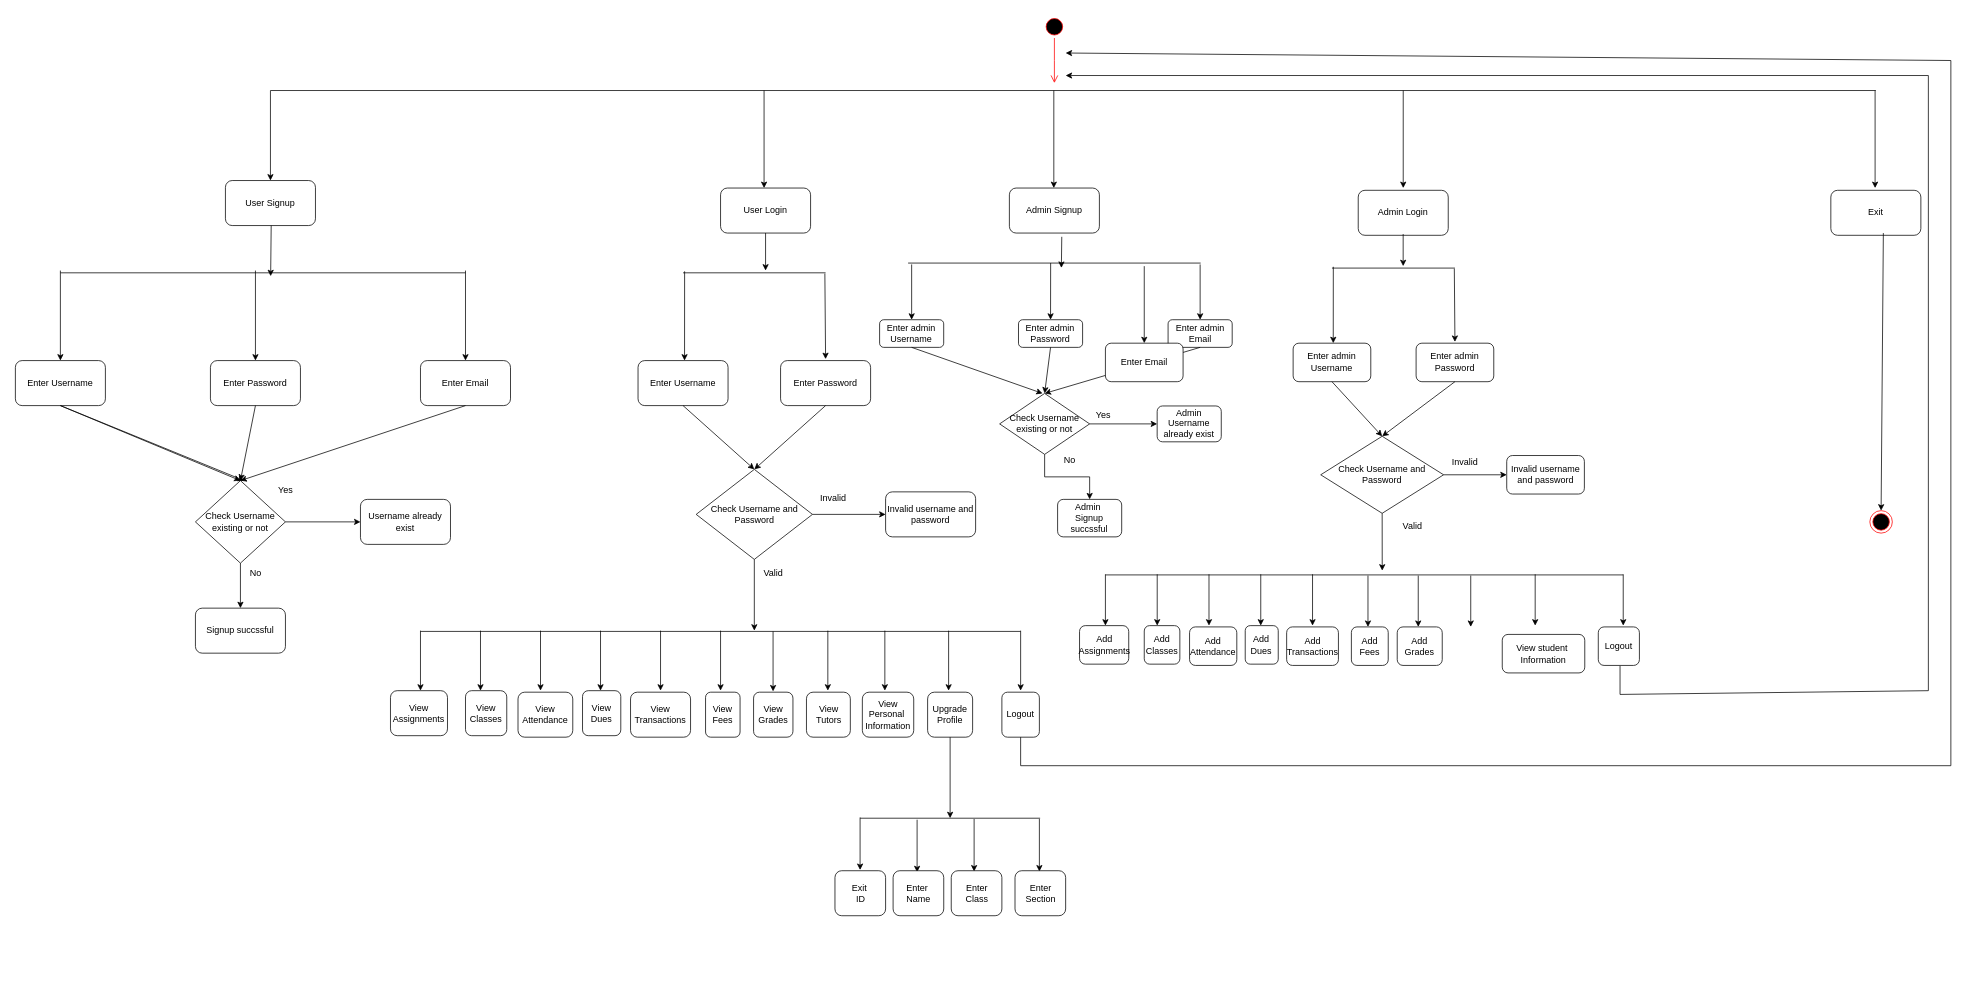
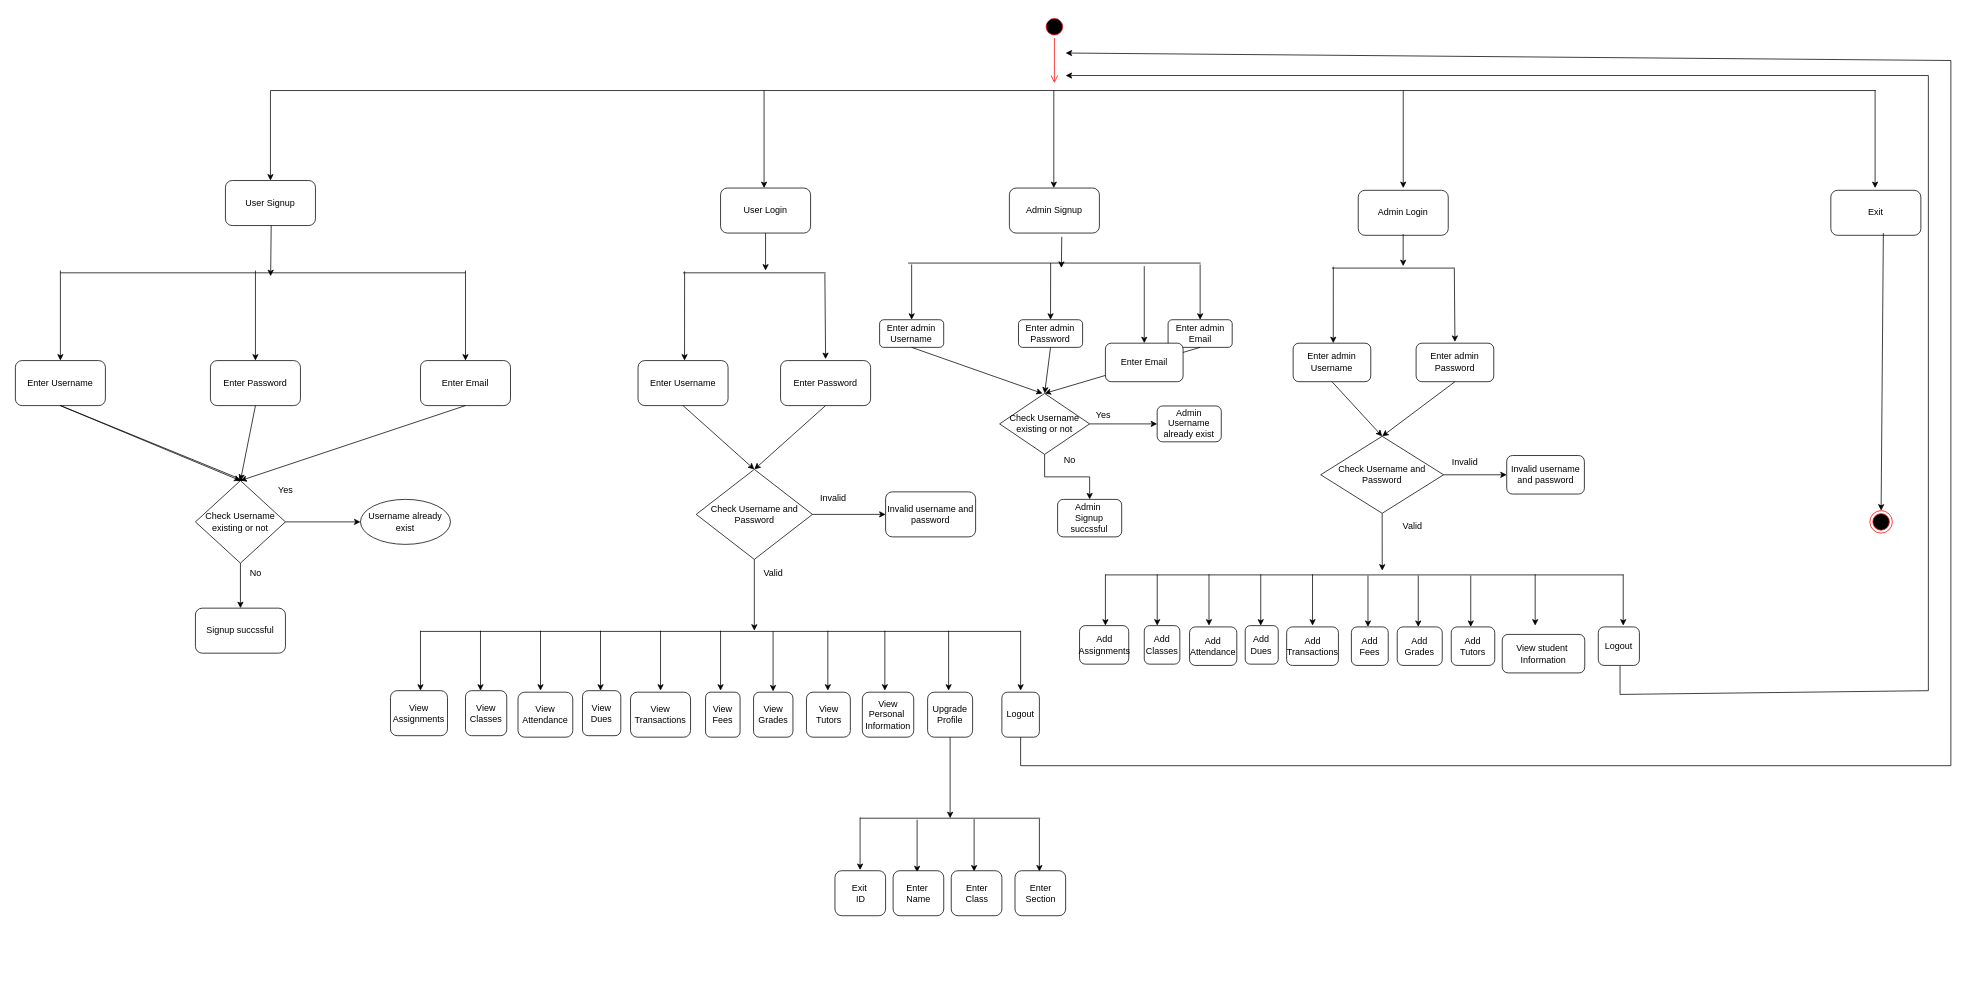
node "Username already exist": shape rounded rectangle -> ellipse
node "Add Tutors": added
